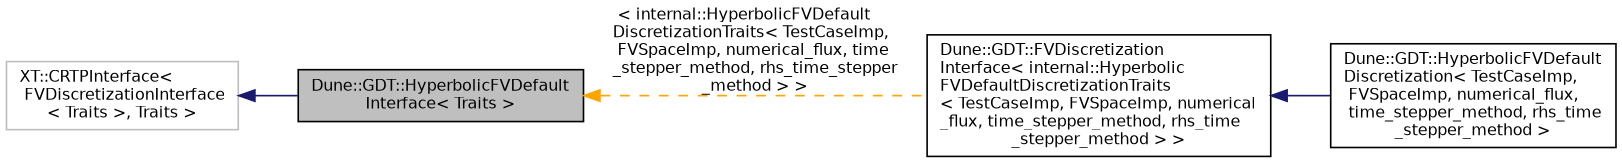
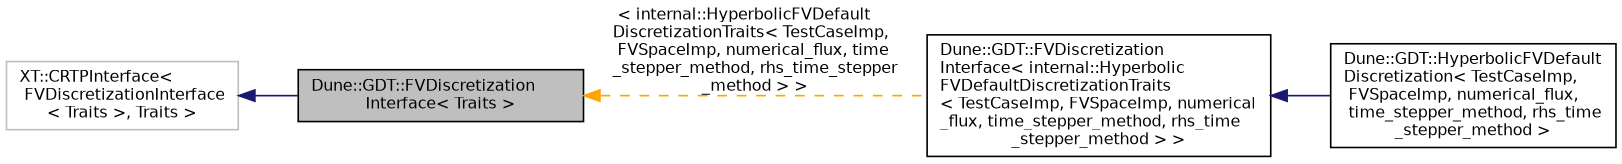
node "Dune::GDT::HyperbolicFVDefault Interface< Traits >": label "Dune::GDT::HyperbolicFVDefault Interface< Traits >" -> "Dune::GDT::FVDiscretization Interface< Traits >"
